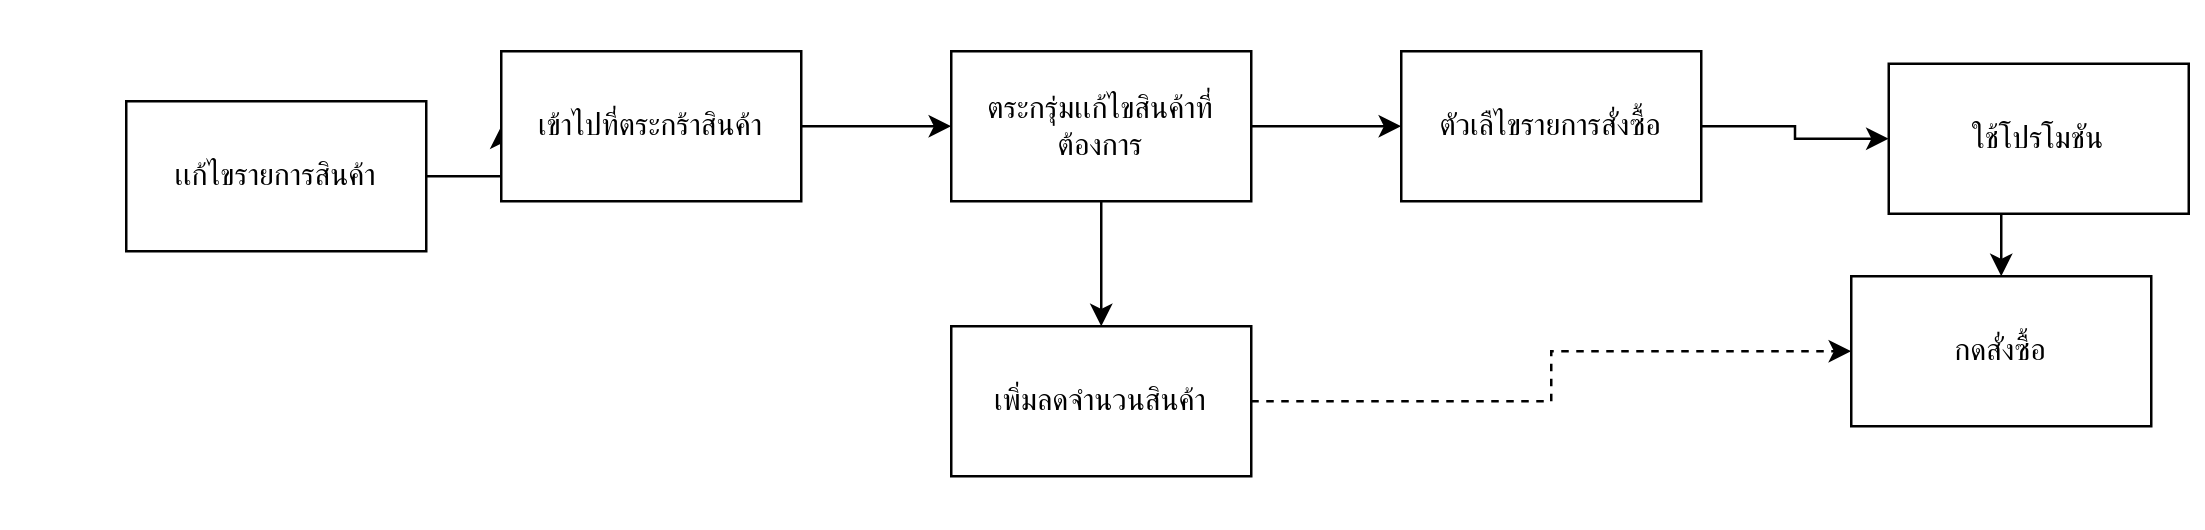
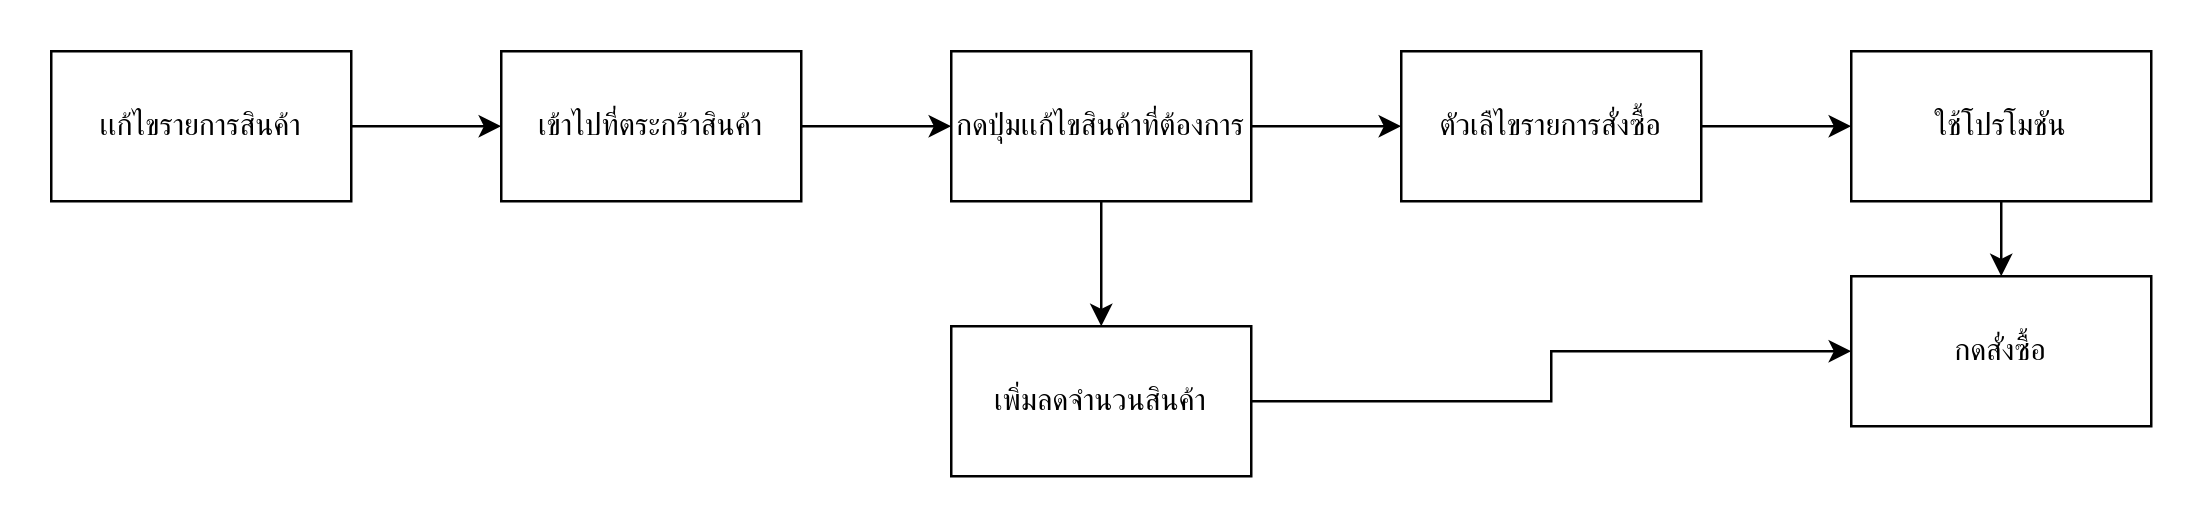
node "ตระกรุ่มเเก้ไขสินค้าที่ต้องการ": label "ตระกรุ่มเเก้ไขสินค้าที่ต้องการ" -> "กดปุ่มเเก้ไขสินค้าที่ต้องการ"
node "ใช้โปรโมชัน": moved (2039, 139) -> (2001, 126)
node "เเก้ไขรายการสินค้า": moved (276, 176) -> (201, 126)
edge "เพิ่มลดจำนวนสินค้า" -> "กดสั่งซื้อ": style dashed -> solid
